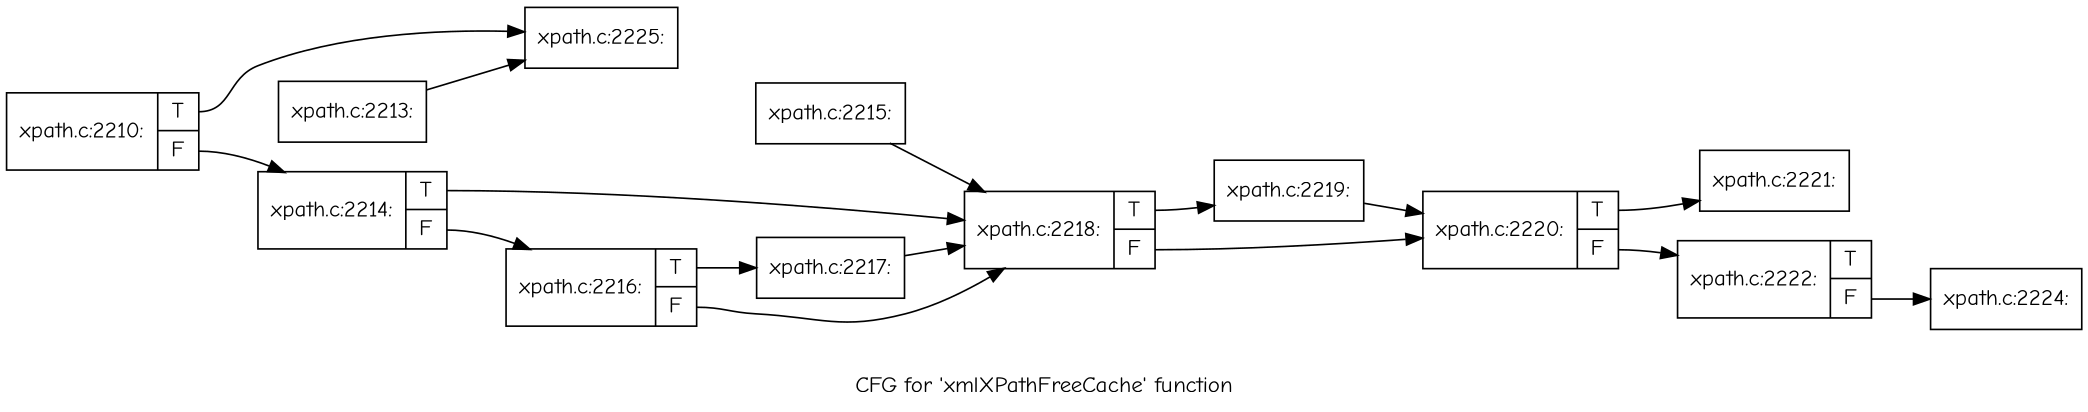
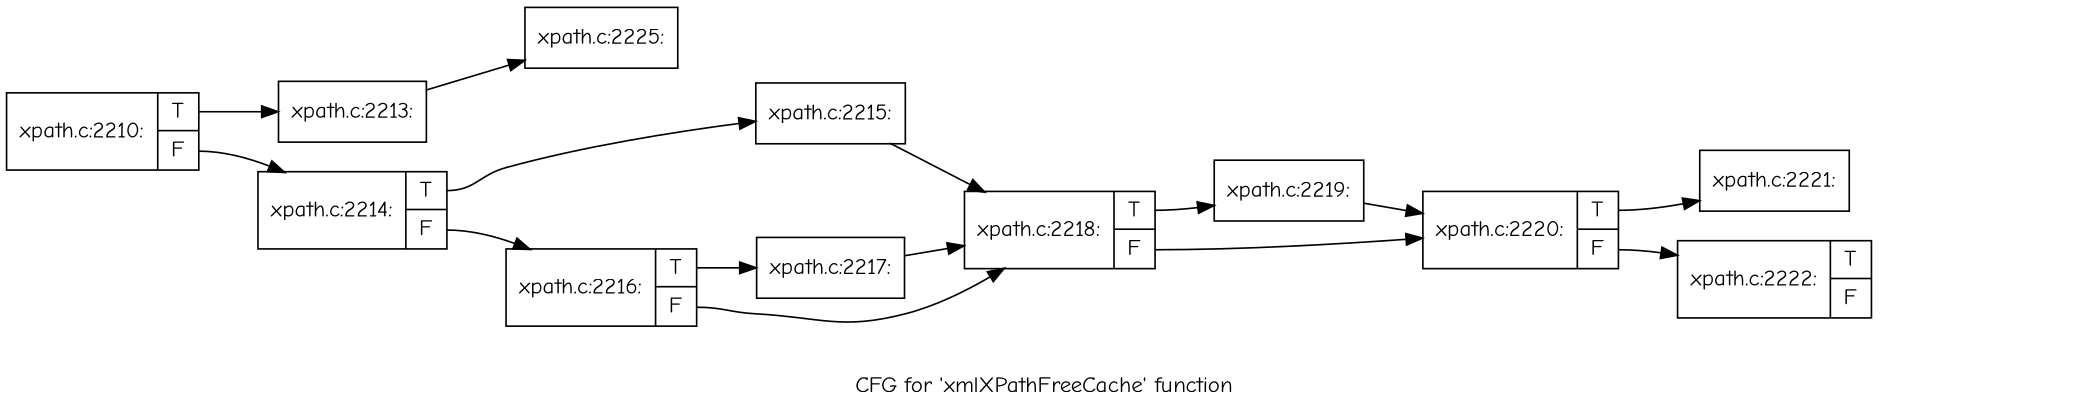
edge "xpath.c:2210:" -> "xpath.c:2225:": now "xpath.c:2210:" -> "xpath.c:2213:"
edge "xpath.c:2214:" -> "xpath.c:2218:": now "xpath.c:2214:" -> "xpath.c:2215:"
node "xpath.c:2224:": removed
